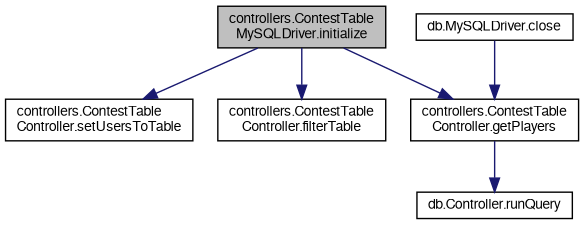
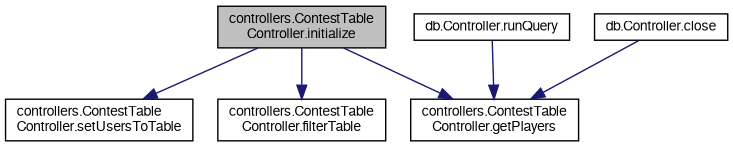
node "controllers.ContestTable MySQLDriver.initialize": label "controllers.ContestTable MySQLDriver.initialize" -> "controllers.ContestTable Controller.initialize"
node "db.MySQLDriver.close": label "db.MySQLDriver.close" -> "db.Controller.close"
edge "controllers.ContestTable Controller.getPlayers" -> "db.Controller.runQuery": reversed
